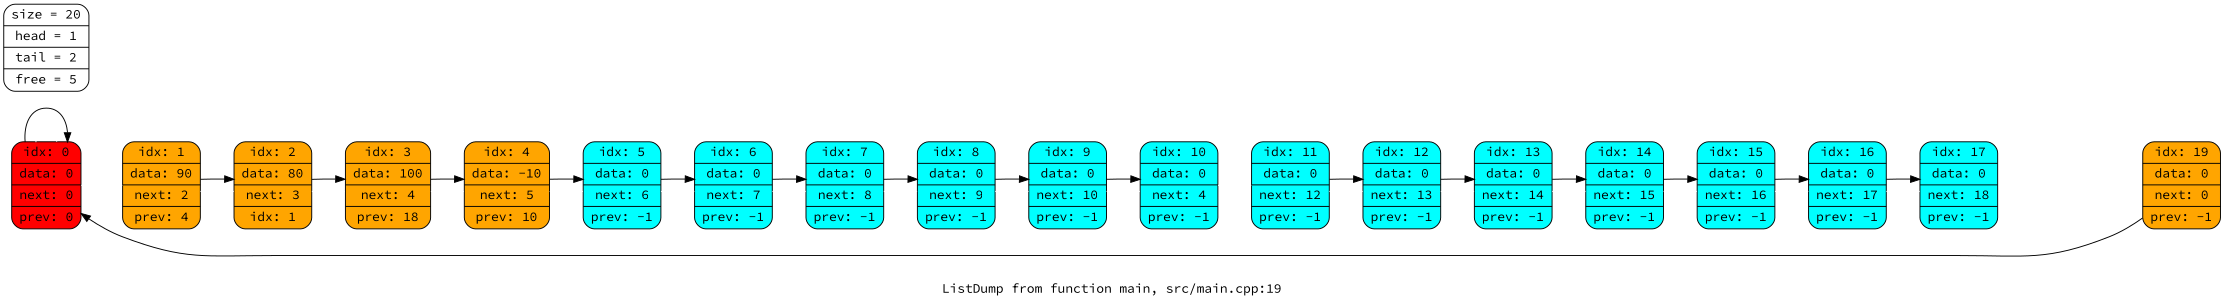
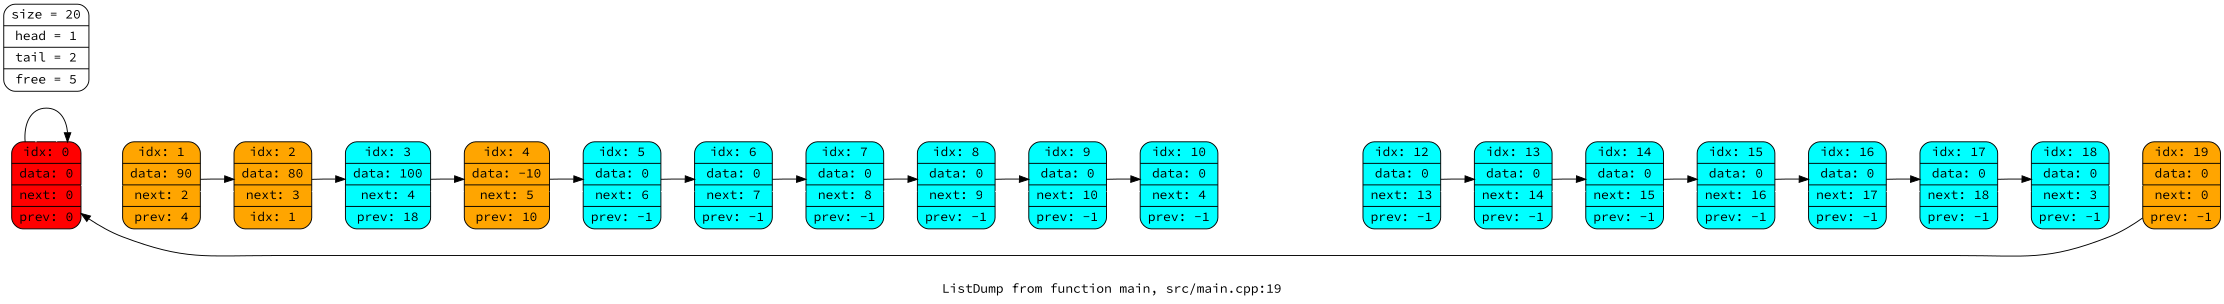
node "idx: 3": fillcolor orange -> cyan
node "idx: 11": removed
node "idx: 18": added
